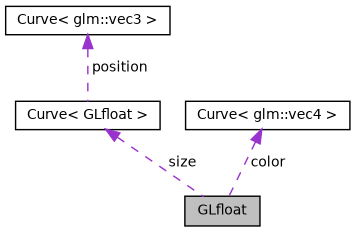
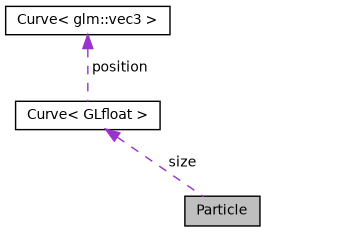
node "Curve< glm::vec4 >": removed
node "GLfloat": label "GLfloat" -> "Particle"
